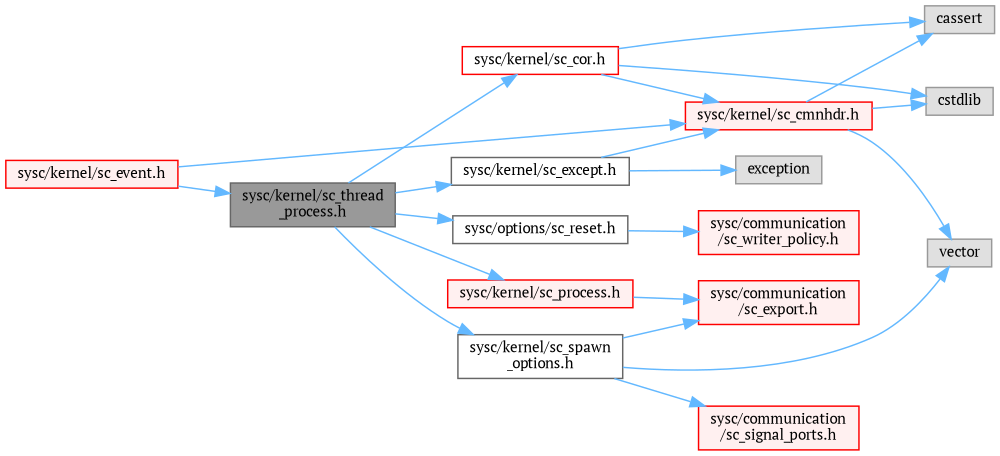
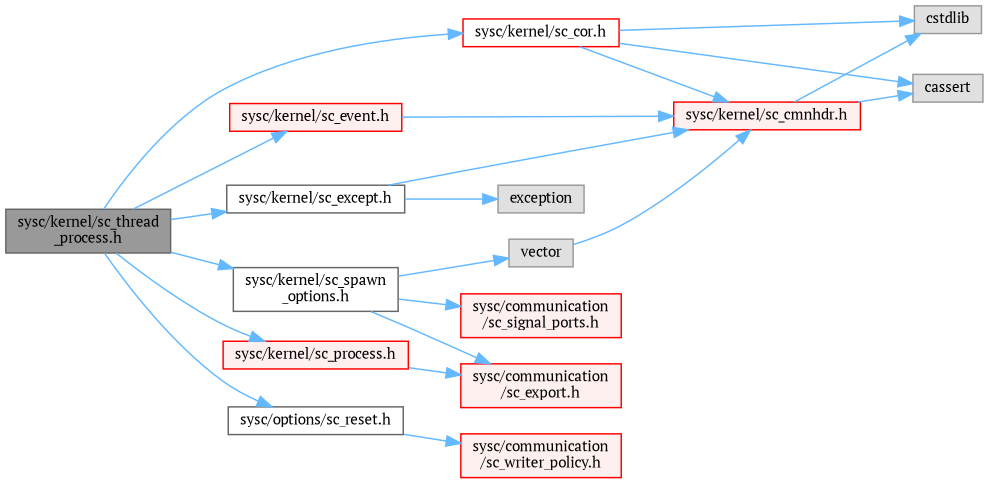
edge "sysc/kernel/sc_cmnhdr.h" -> "vector": reversed
edge "sysc/kernel/sc_event.h" -> "sysc/kernel/sc_thread _process.h": reversed
